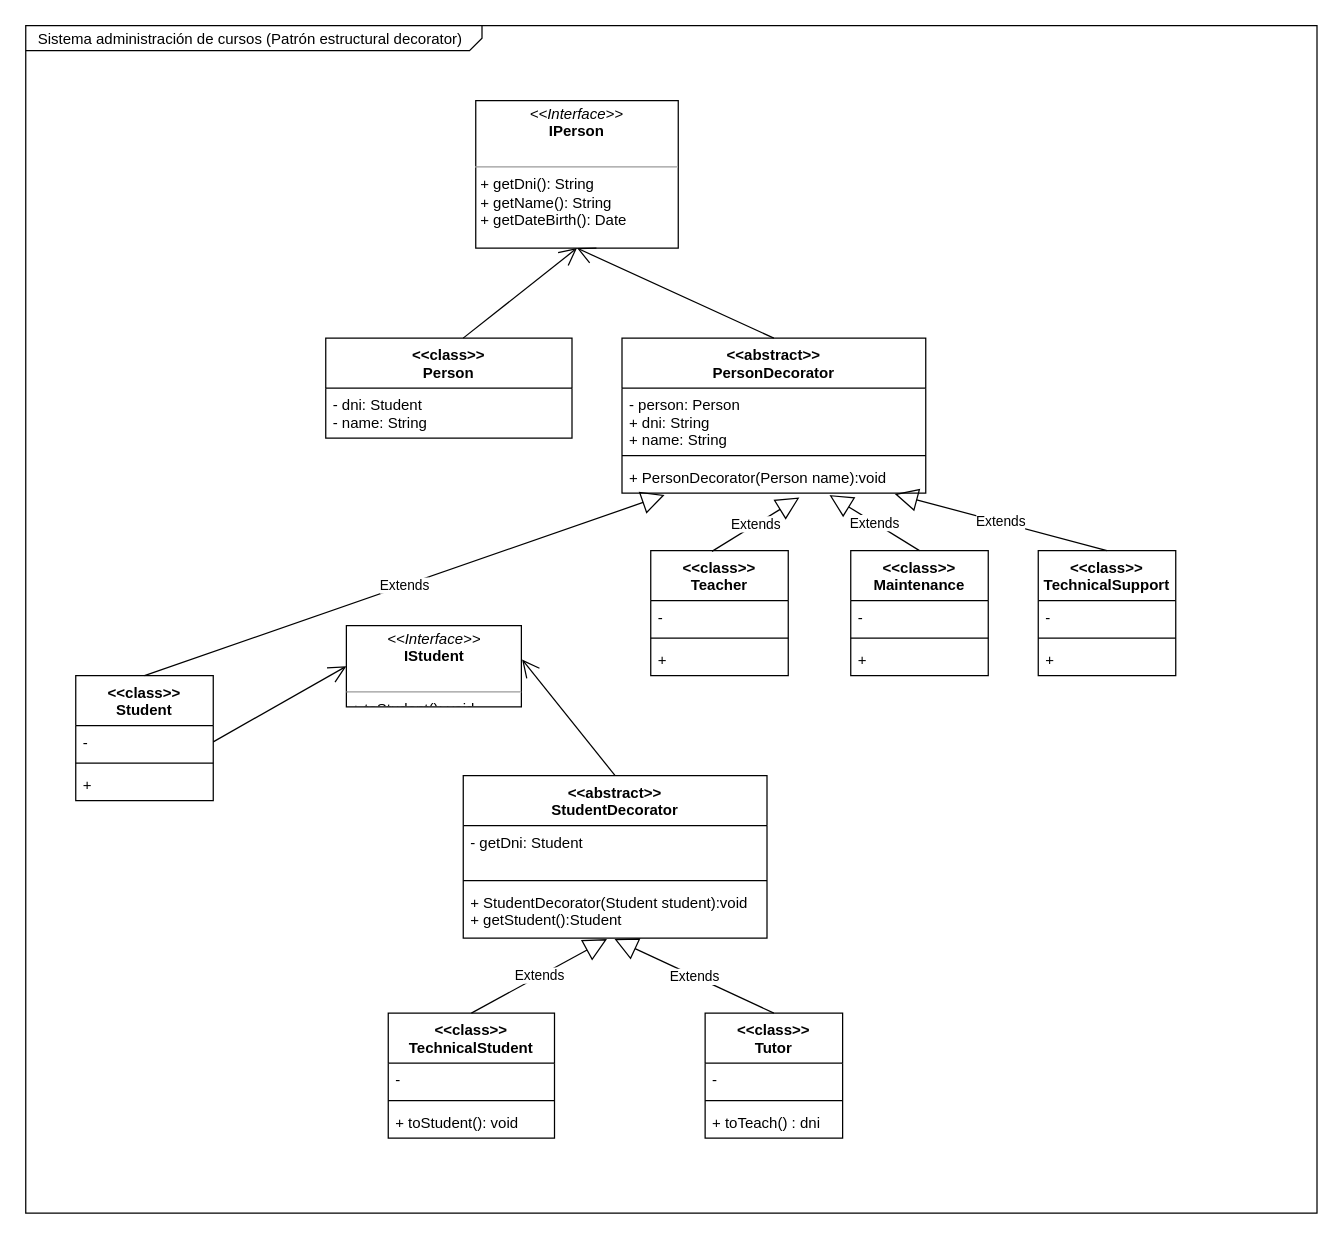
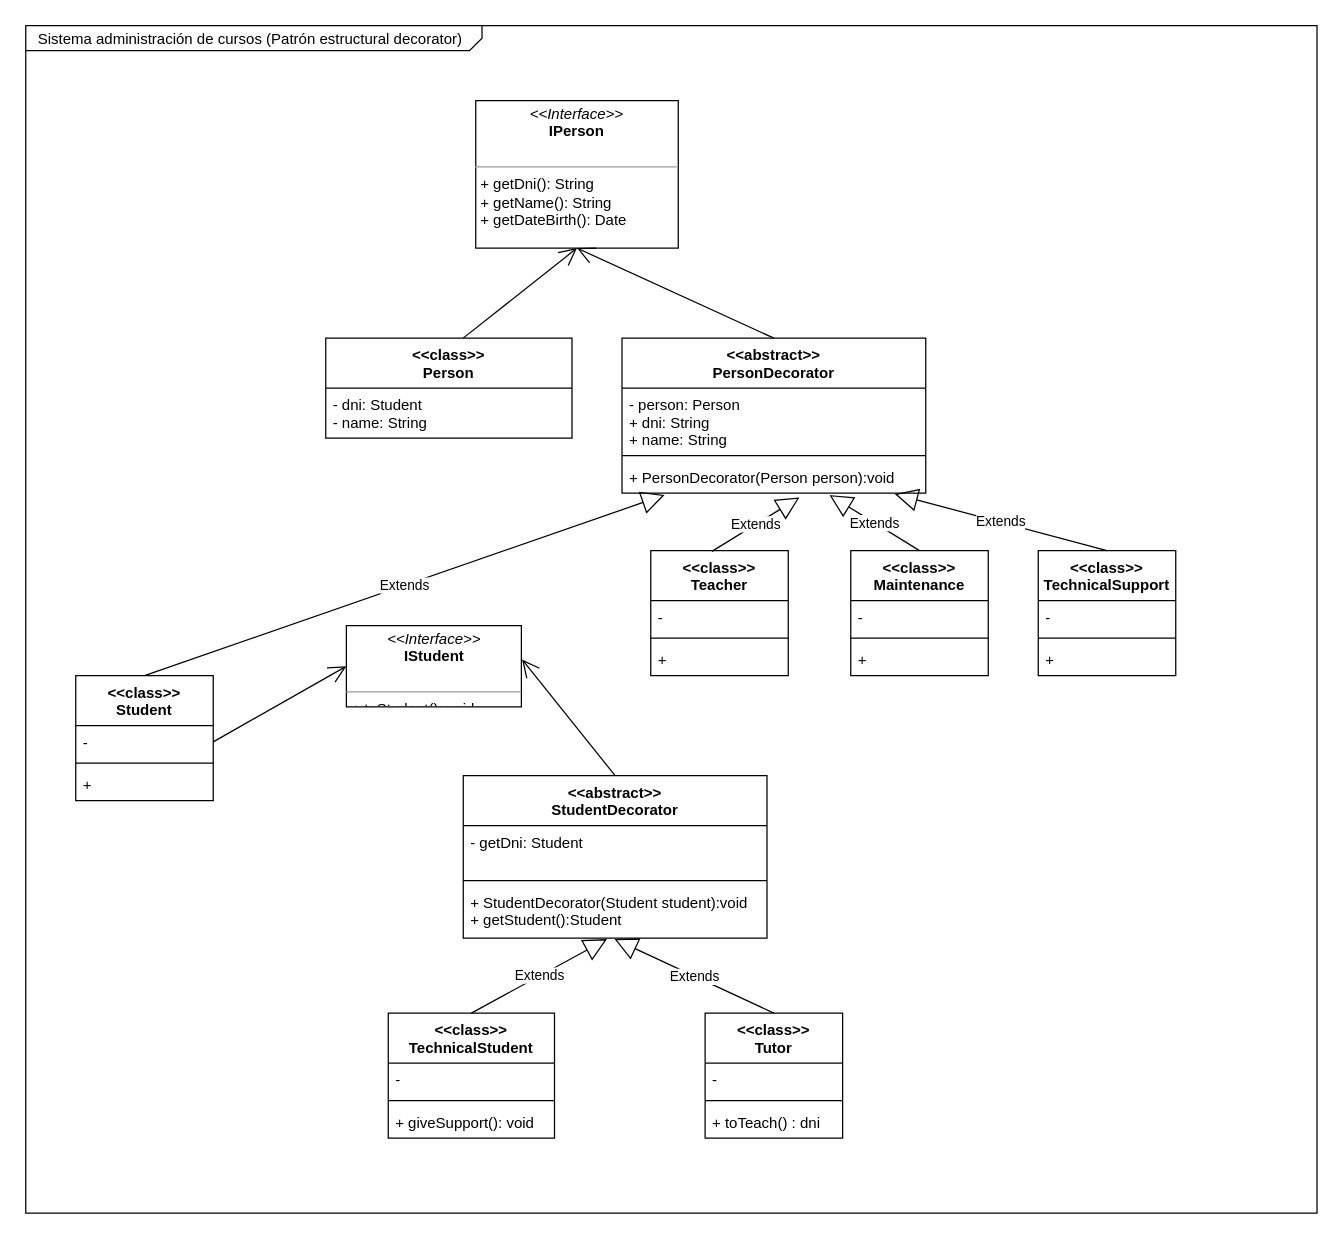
node "+ PersonDecorator(Person name):void": label "+ PersonDecorator(Person name):void" -> "+ PersonDecorator(Person person):void"
node "+ toStudent(): void": label "+ toStudent(): void" -> "+ giveSupport(): void"
